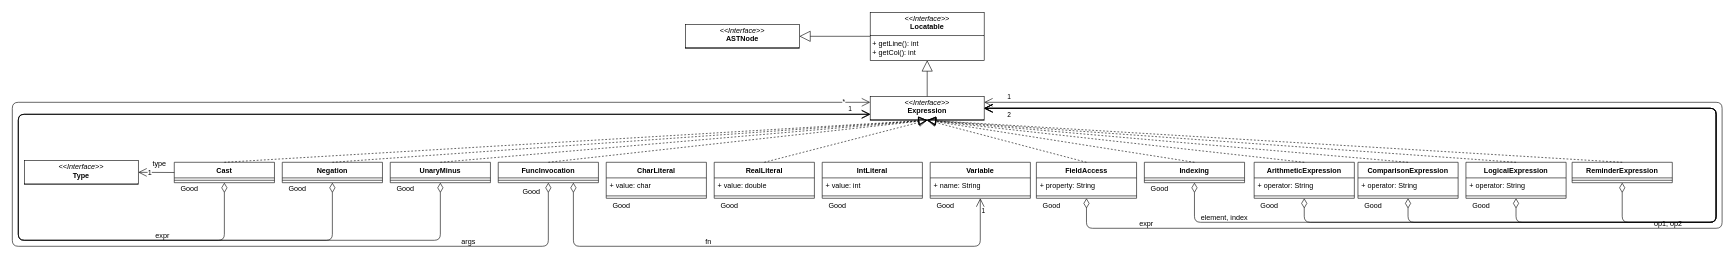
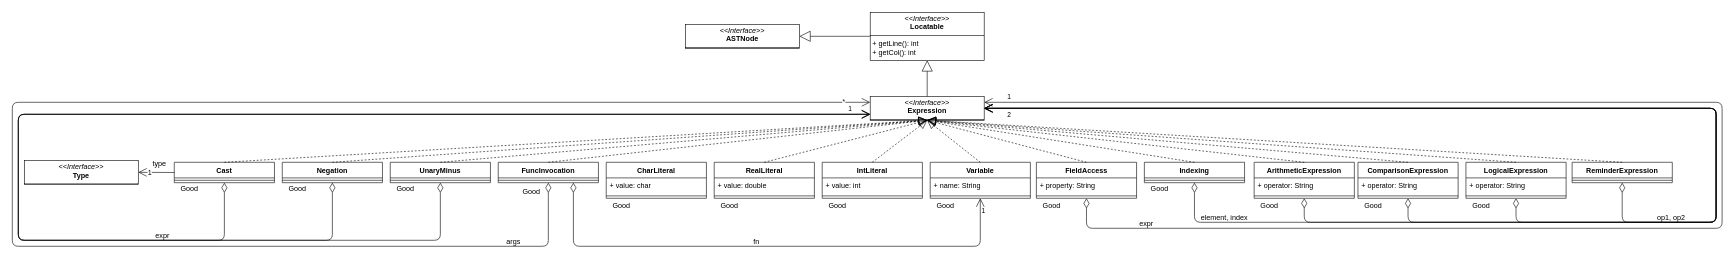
edge "IntLiteral" -> "<<Interface>> Expression": added
edge "Variable" -> "<<Interface>> Expression": added
node "op1, op2": moved (1668, 224) -> (1671, 218)
node "args": moved (468, 242) -> (513, 242)
node "fn": moved (708, 242) -> (756, 242)
